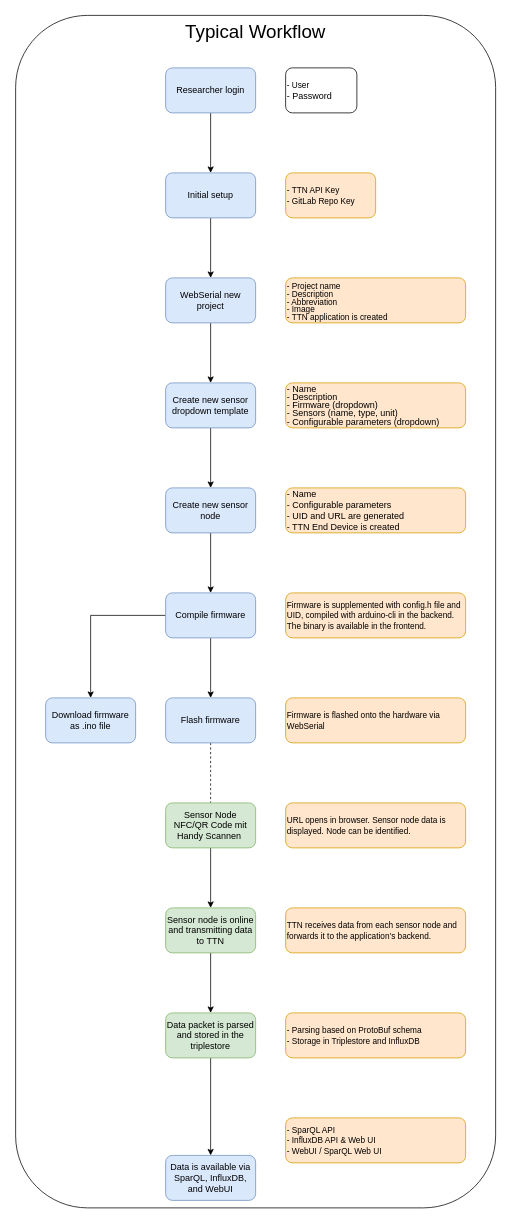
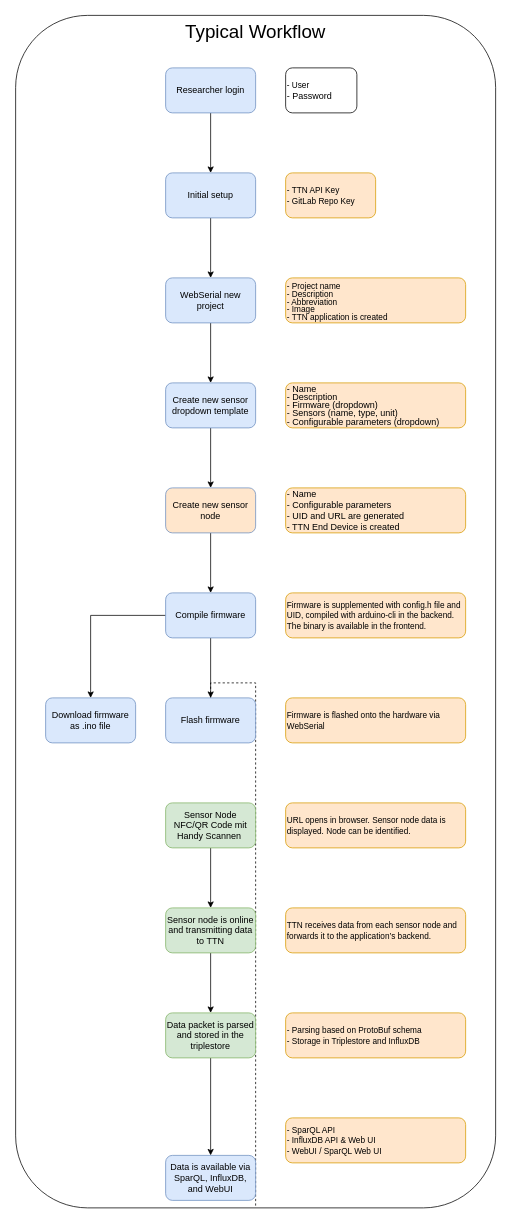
node "Create new sensor node": fillcolor #dae8fc -> #ffe6cc
edge "Flash firmware" -- "Sensor Node NFC/QR Code mit Handy Scannen": now "Flash firmware" -- "Typical Workflow"
